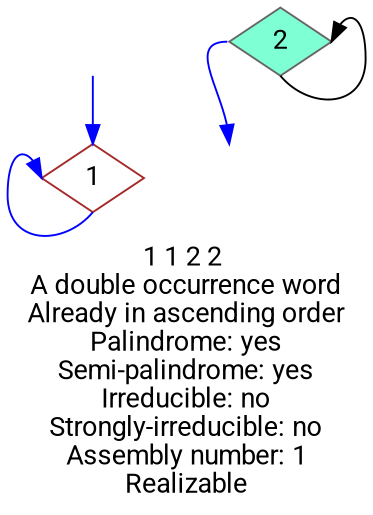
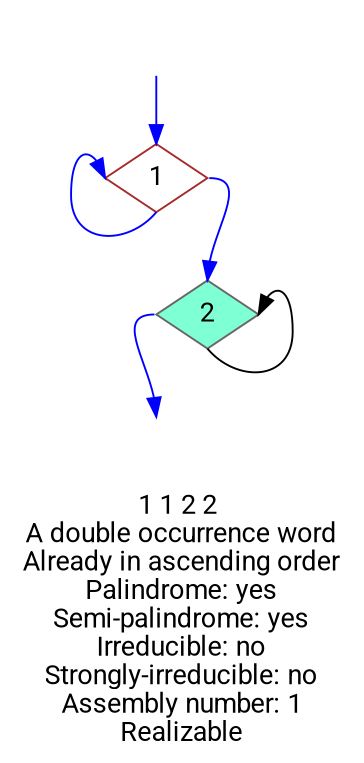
edge "1" -> "2": added
